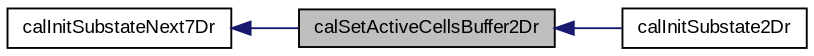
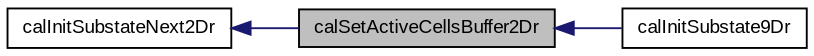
node "calInitSubstateNext7Dr": label "calInitSubstateNext7Dr" -> "calInitSubstateNext2Dr"
node "calInitSubstate2Dr": label "calInitSubstate2Dr" -> "calInitSubstate9Dr"
